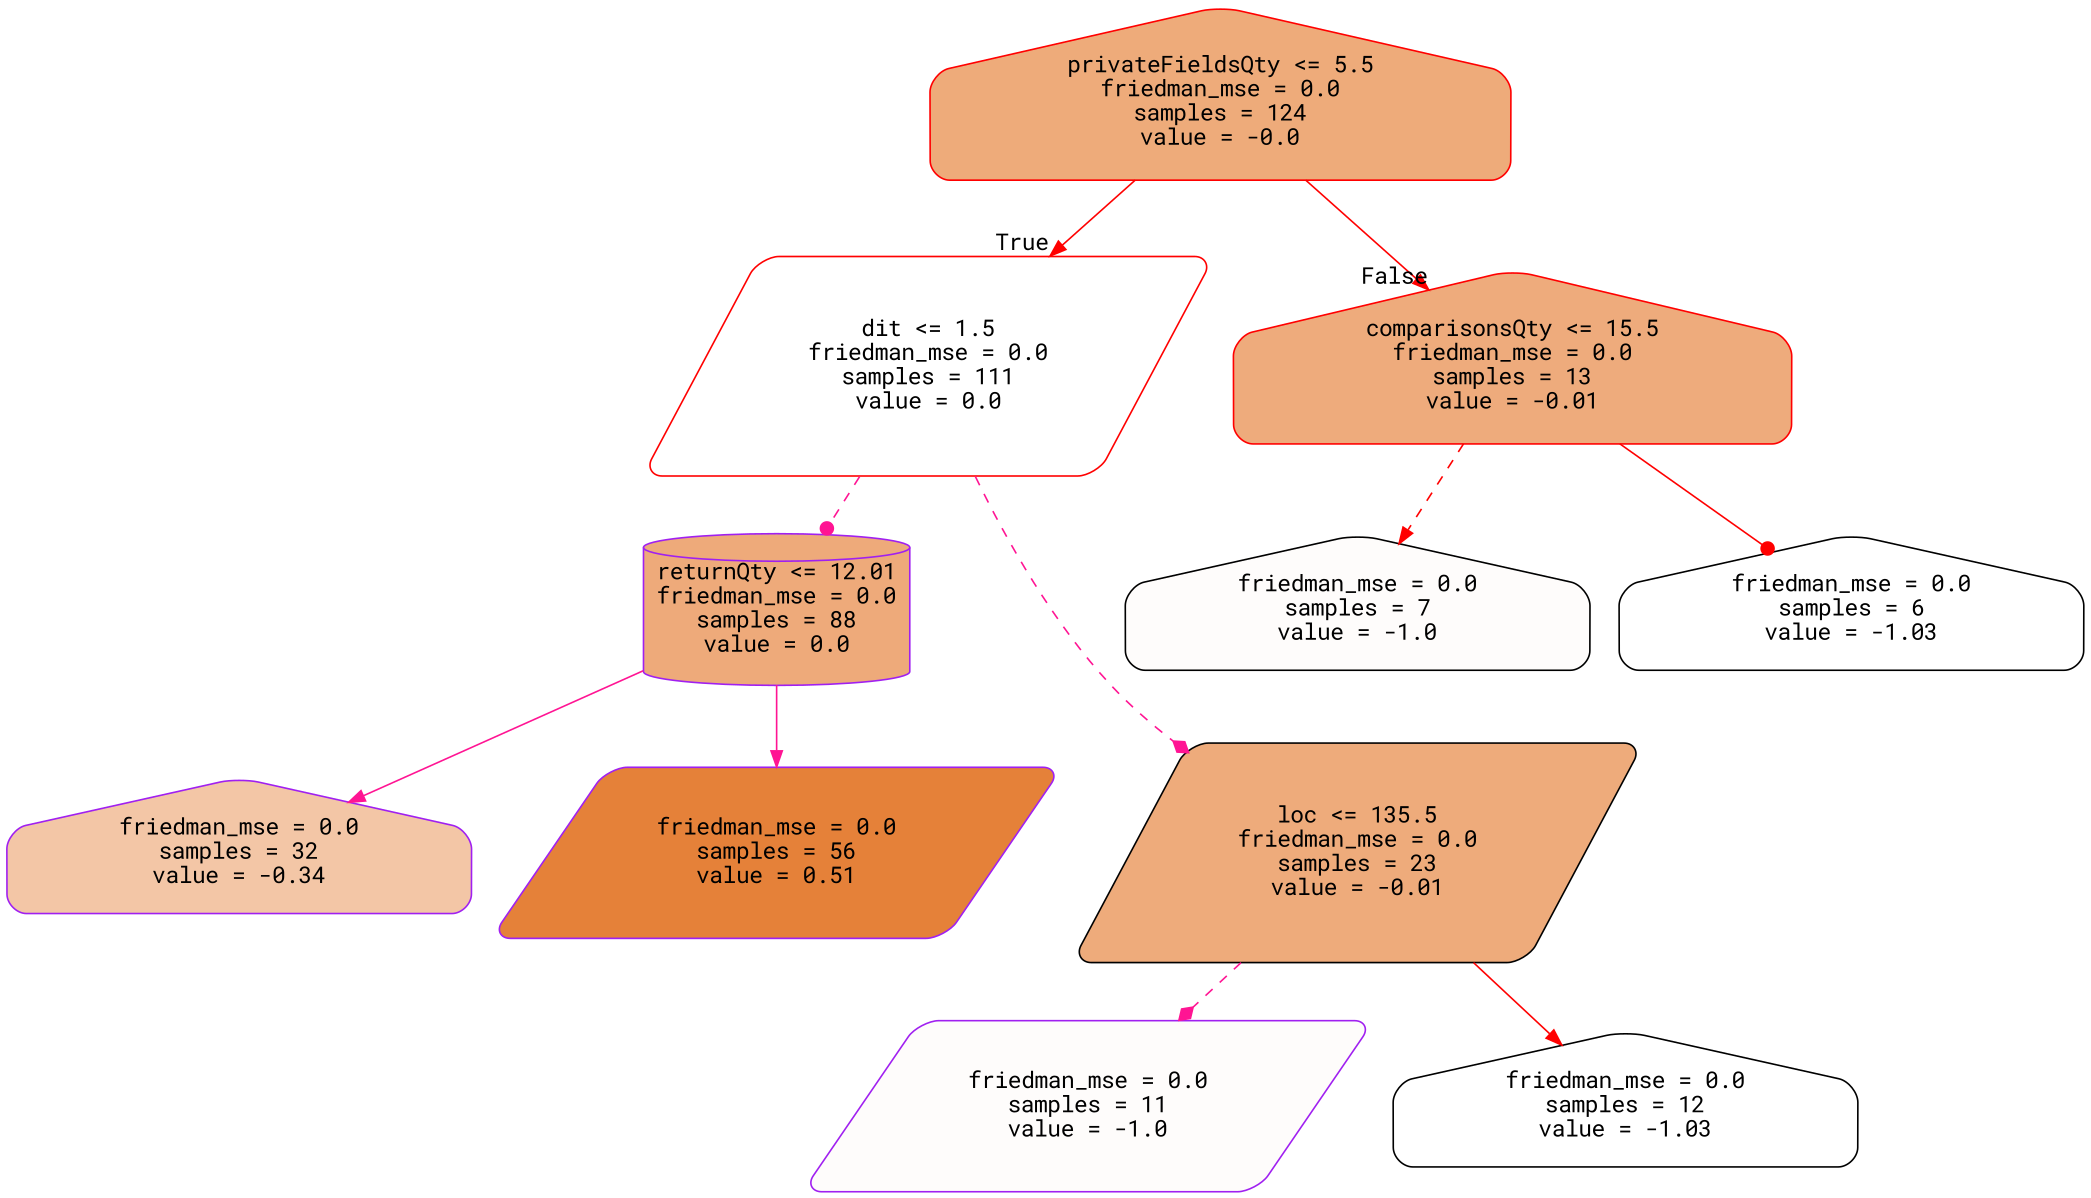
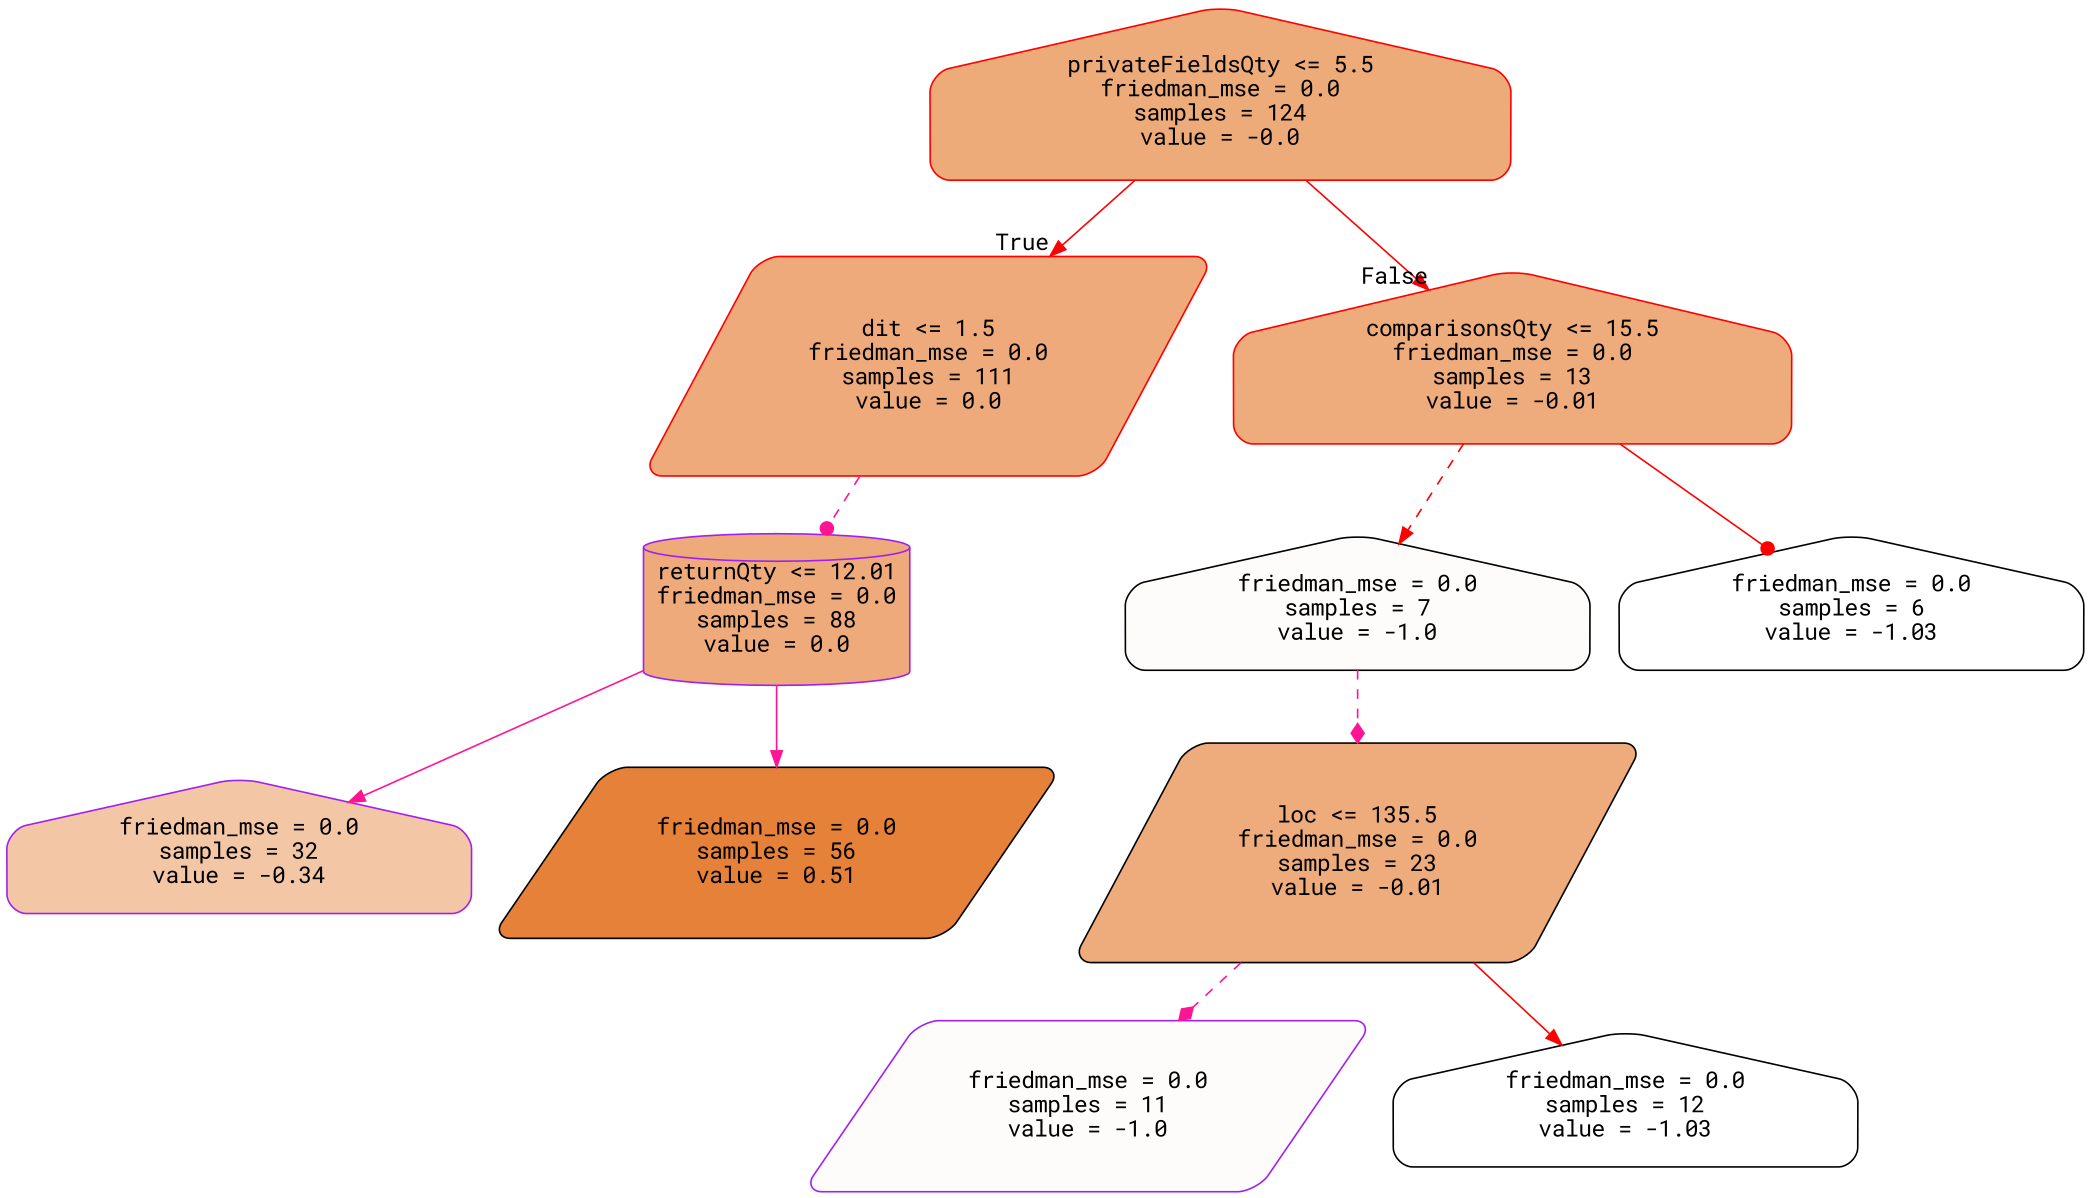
node "dit <= 1.5 friedman_mse = 0.0 samples = 111 value = 0.0": fillcolor #ffffff -> #eeaa7a
edge "dit <= 1.5 friedman_mse = 0.0 samples = 111 value = 0.0" -> "loc <= 135.5 friedman_mse = 0.0 samples = 23 value = -0.01": now "friedman_mse = 0.0 samples = 7 value = -1.0" -> "loc <= 135.5 friedman_mse = 0.0 samples = 23 value = -0.01"
node "friedman_mse = 0.0 samples = 56 value = 0.51": color purple -> black
